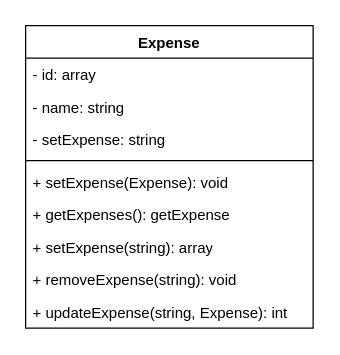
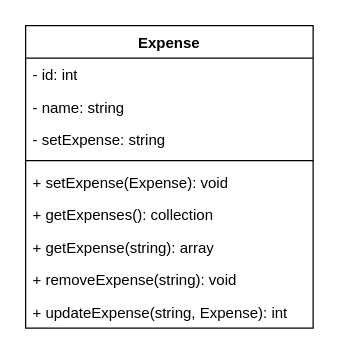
node "- id: array": label "- id: array" -> "- id: int"
node "+ getExpenses(): getExpense": label "+ getExpenses(): getExpense" -> "+ getExpenses(): collection"
node "+ setExpense(string): array": label "+ setExpense(string): array" -> "+ getExpense(string): array"
